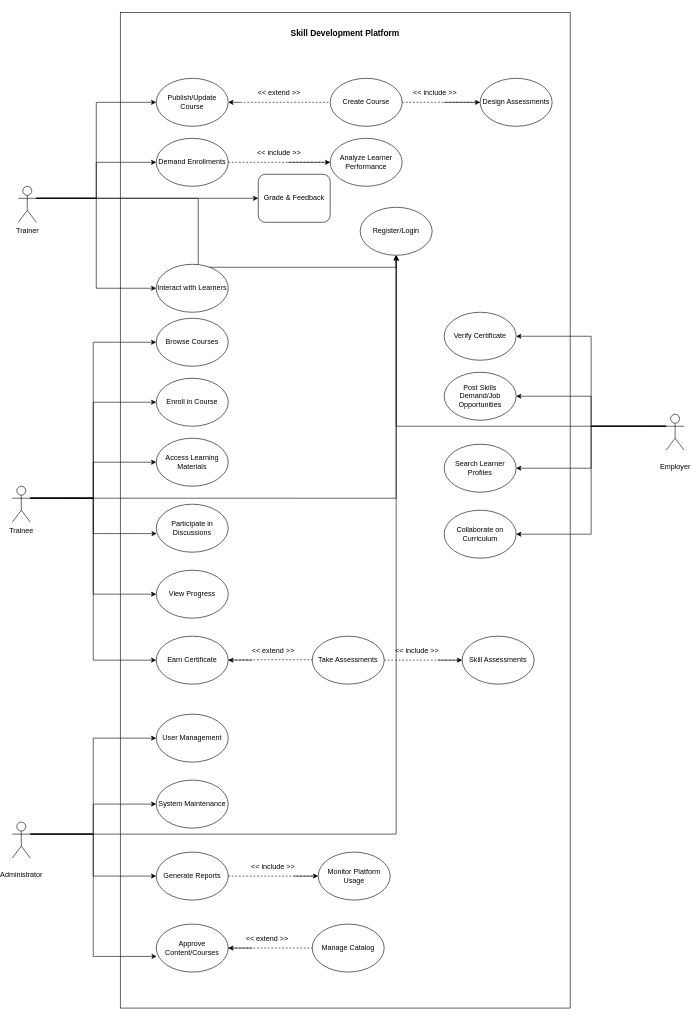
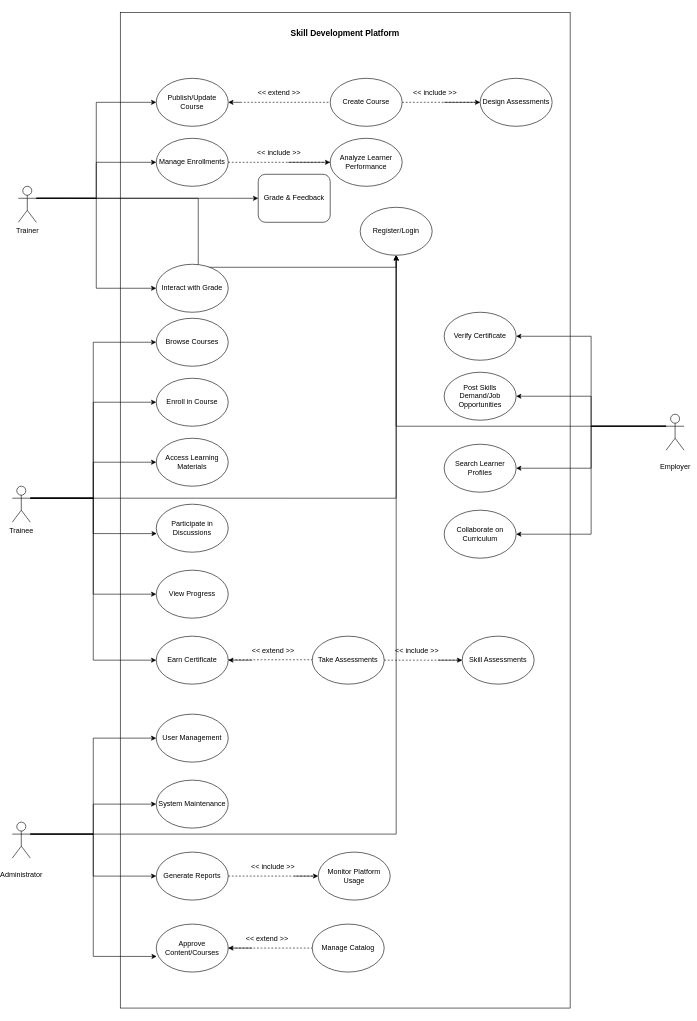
node "Demand Enrollments": label "Demand Enrollments" -> "Manage Enrollments"
node "Interact with Learners": label "Interact with Learners" -> "Interact with Grade"
